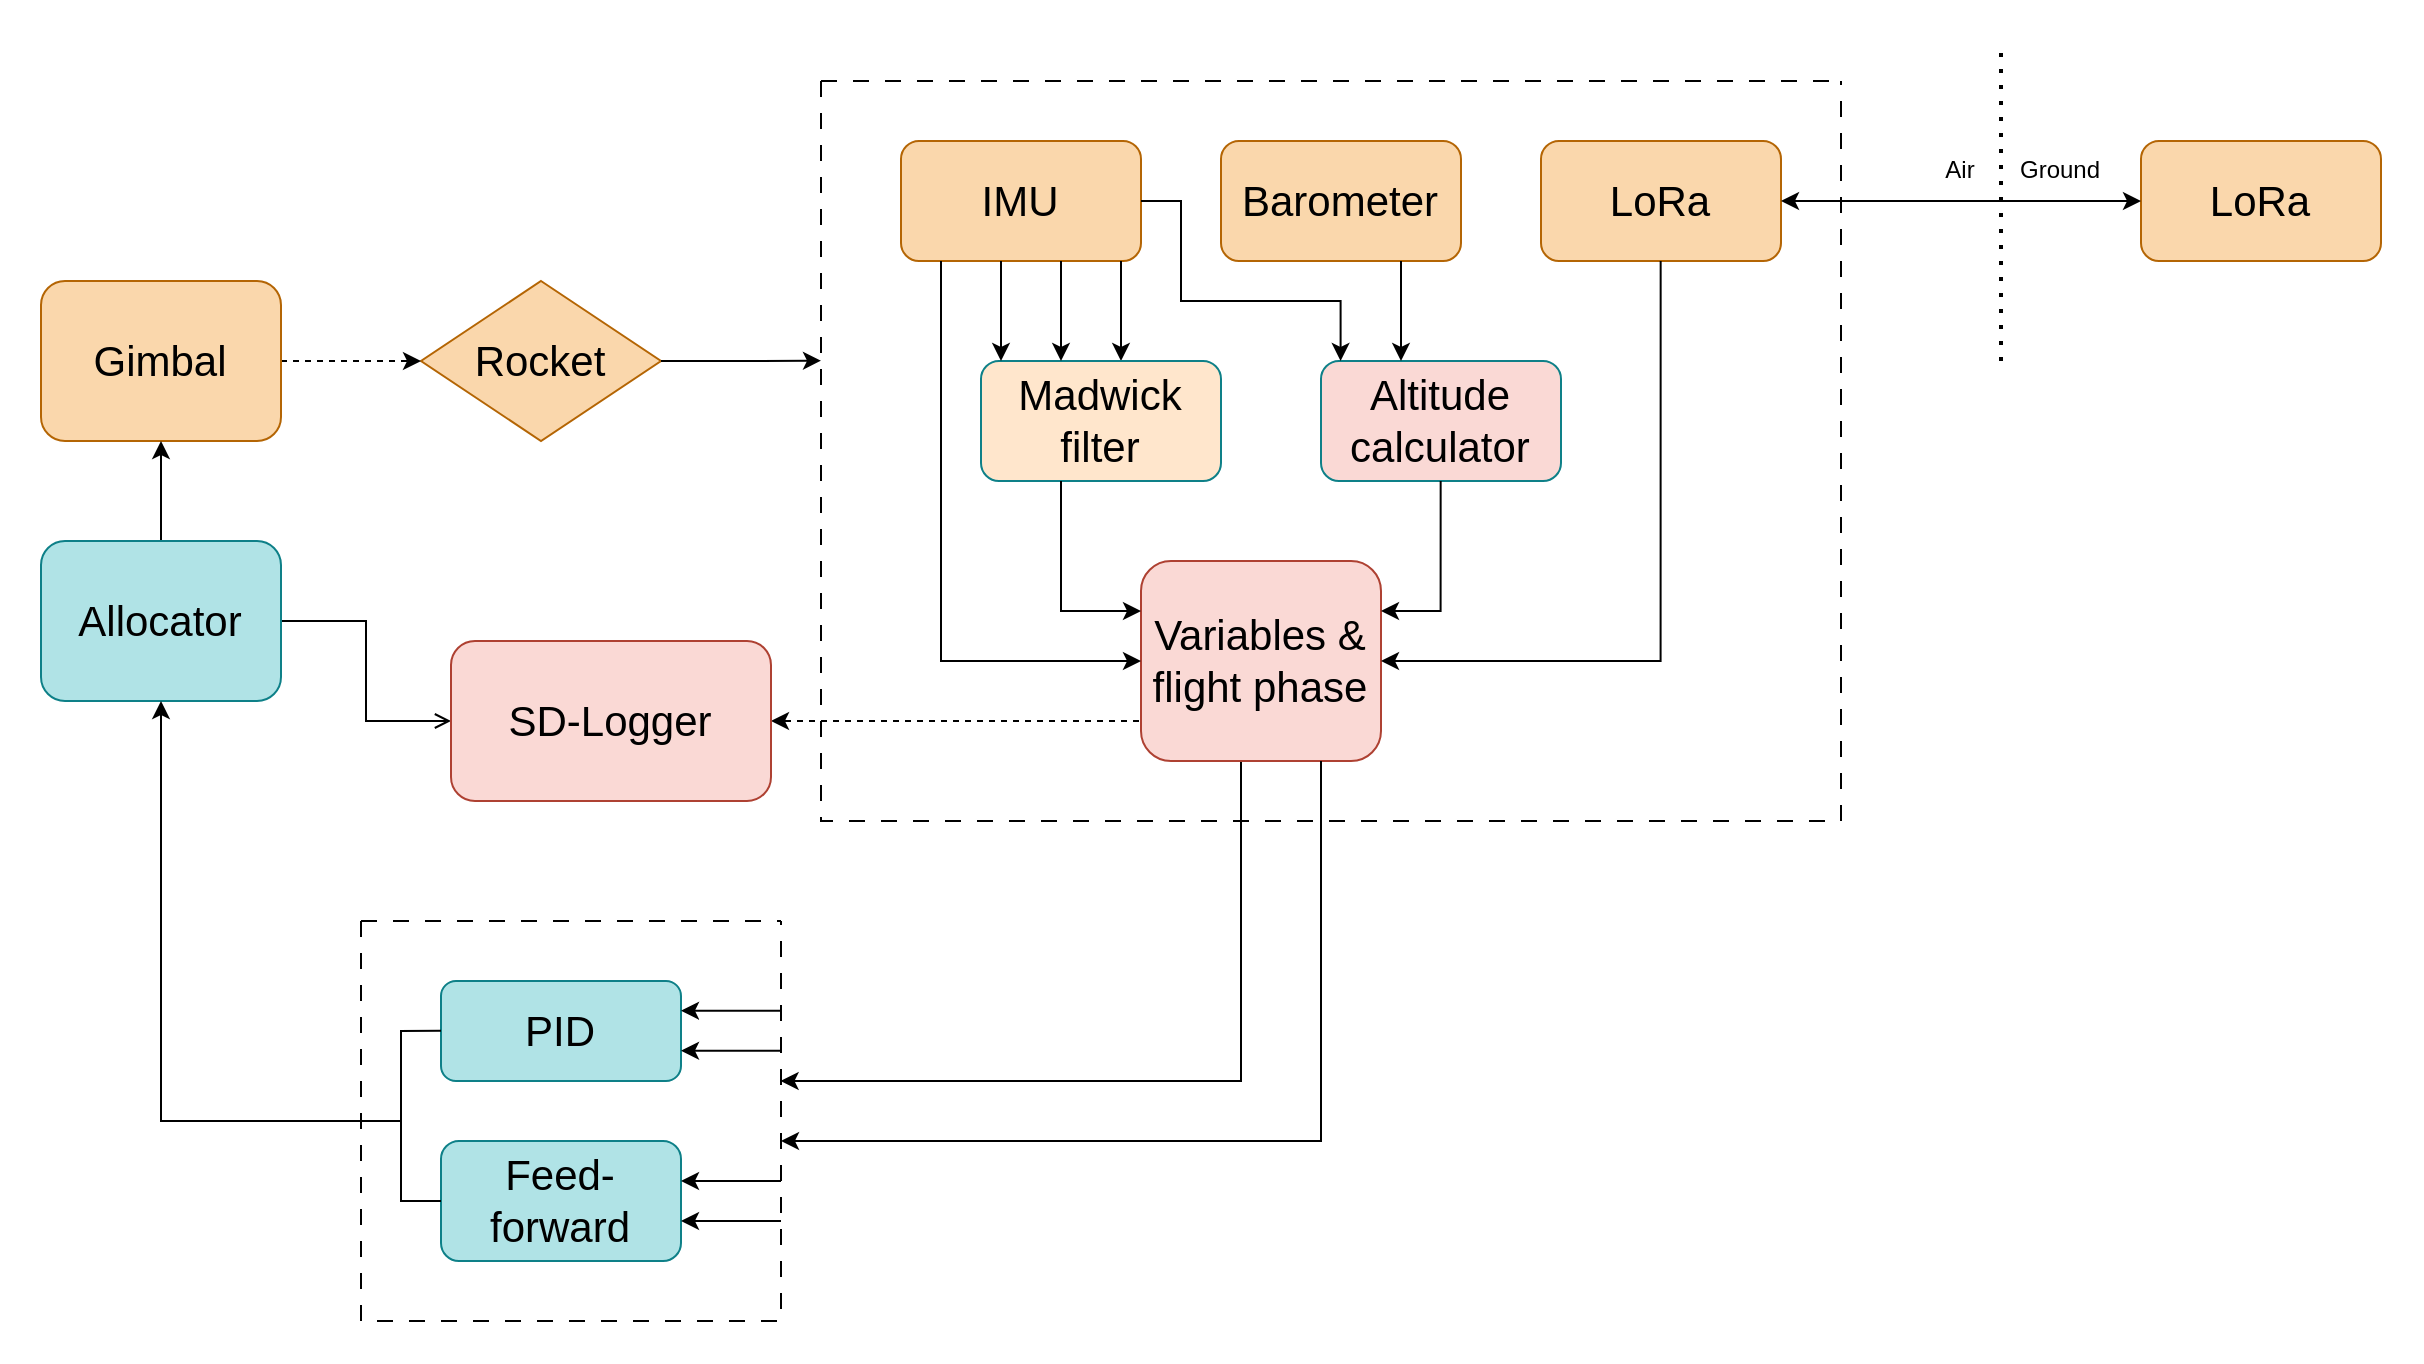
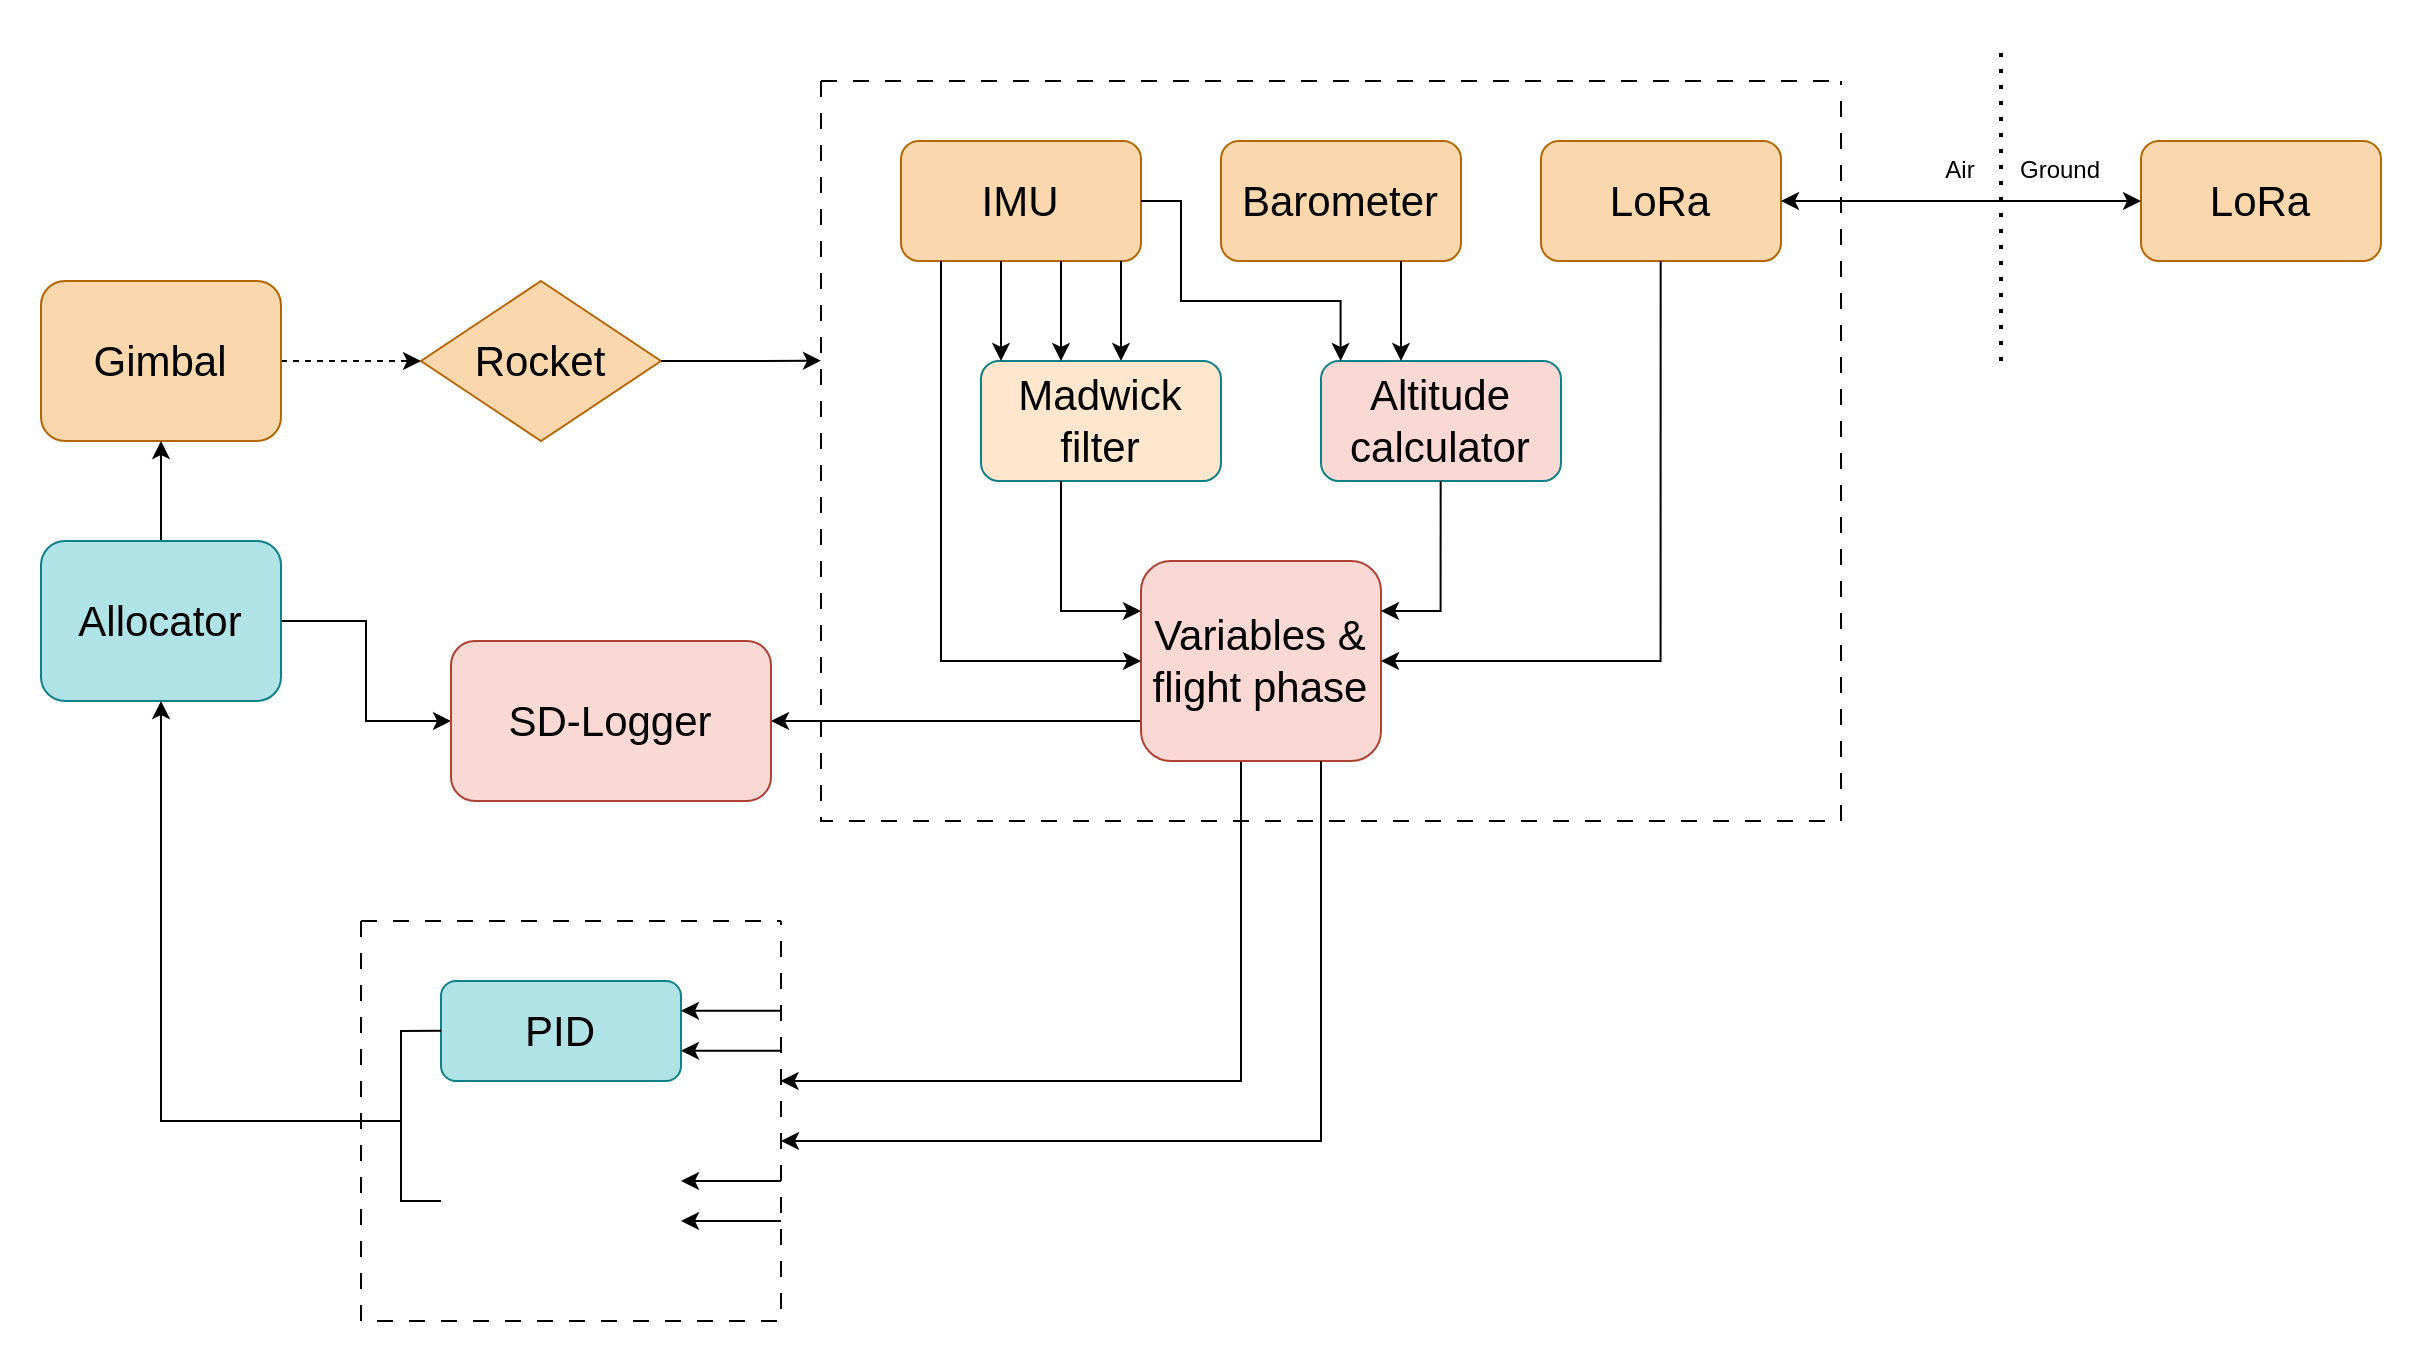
edge "Allocator" -> "SD-Logger": arrowhead open -> classic
edge "Variables & flight phase" -> "SD-Logger": style dashed -> solid
node "Feed- forward": removed
